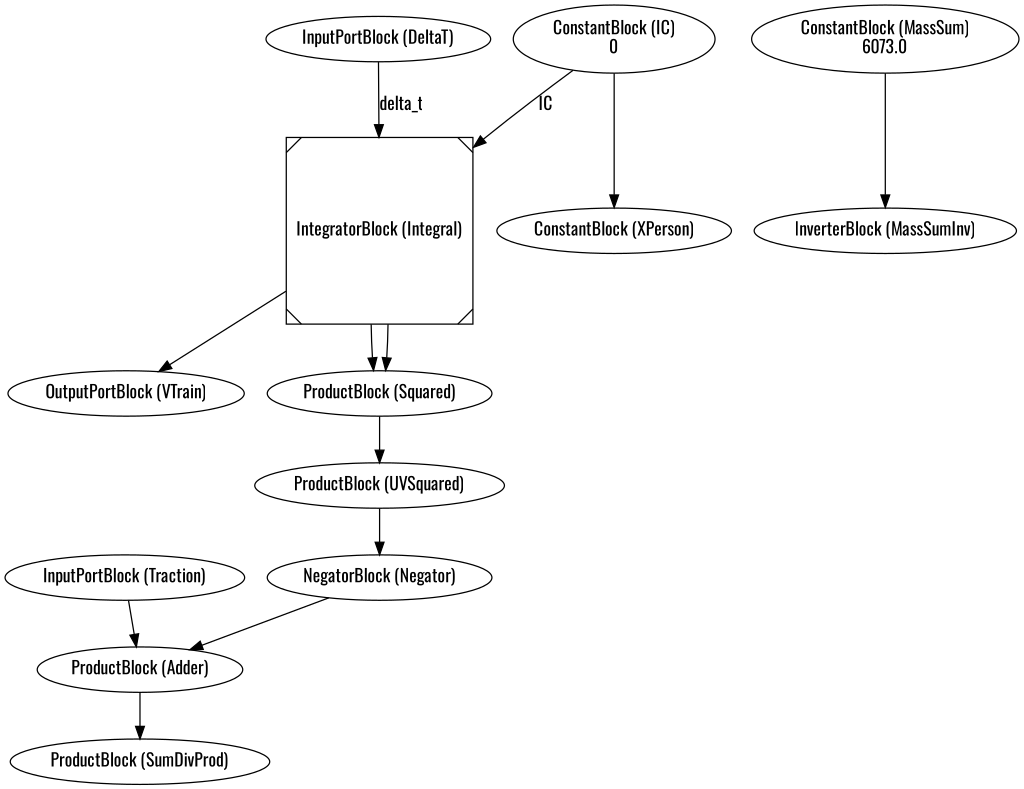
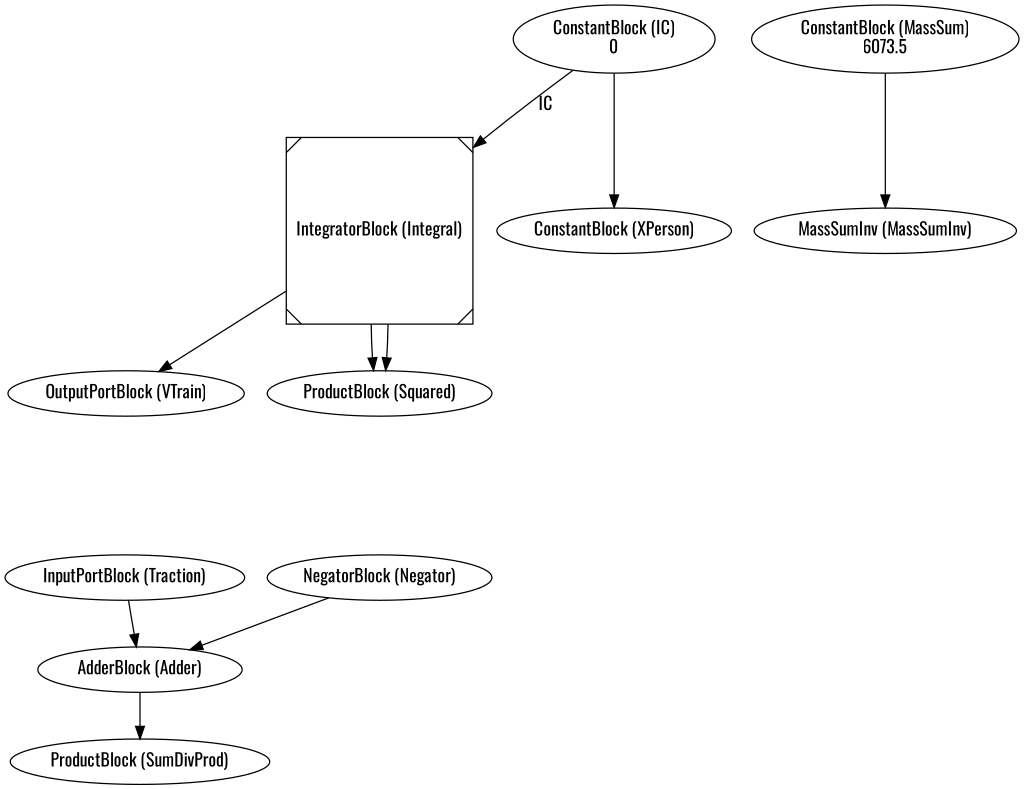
node "InputPortBlock (DeltaT)": removed
node "ConstantBlock (MassSum) 6073.0": label "ConstantBlock (MassSum) 6073.0" -> "ConstantBlock (MassSum) 6073.5"
node "InverterBlock (MassSumInv)": label "InverterBlock (MassSumInv)" -> "MassSumInv (MassSumInv)"
node "ProductBlock (UVSquared)": removed
node "ProductBlock (Adder)": label "ProductBlock (Adder)" -> "AdderBlock (Adder)"
